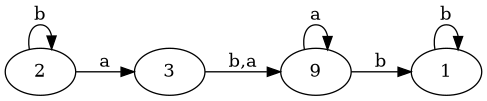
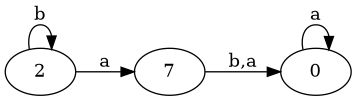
node "3": label "3" -> "7"
node "9": label "9" -> "0"
node "1": removed
